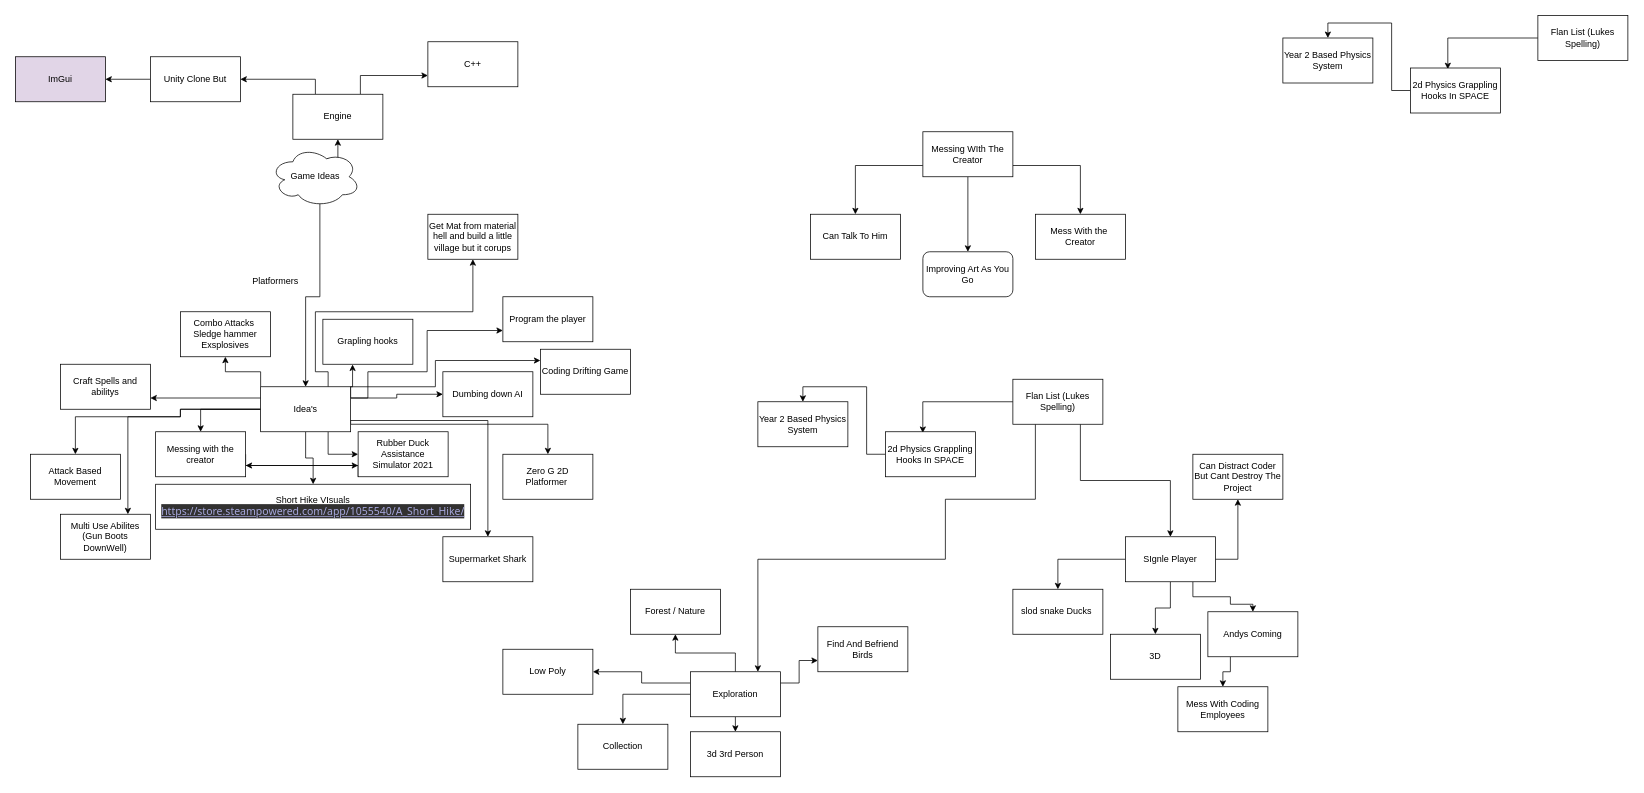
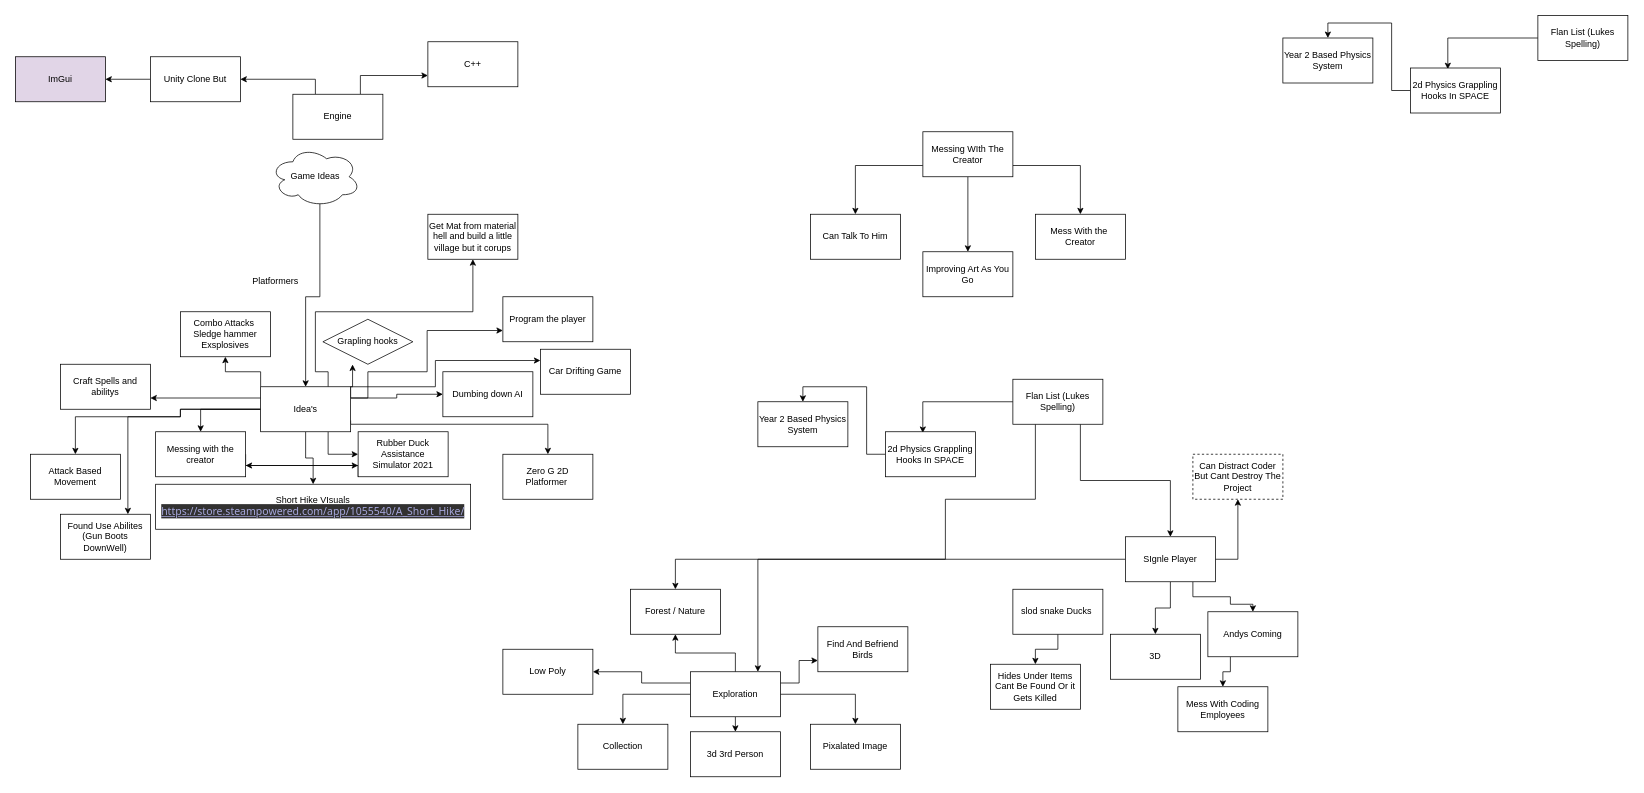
edge "Game Ideas" -> "Engine": removed
node "Improving Art As You Go": shape rounded rectangle -> rectangle
node "Grapling hooks": shape rectangle -> diamond
node "Coding Drifting Game": label "Coding Drifting Game" -> "Car Drifting Game"
edge "Idea's" -> "Supermarket Shark": removed
node "Can Distract Coder But Cant Destroy The Project": style solid -> dashed
node "Multi Use Abilites (Gun Boots DownWell)": label "Multi Use Abilites (Gun Boots DownWell)" -> "Found Use Abilites (Gun Boots DownWell)"
node "Supermarket Shark": removed
edge "SIgnle Player" -> "slod snake Ducks": now "SIgnle Player" -> "Forest / Nature"
edge "slod snake Ducks" -> "Hides Under Items Cant Be Found Or it Gets Killed": added
node "Hides Under Items Cant Be Found Or it Gets Killed": added
edge "Exploration" -> "Pixalated Image": added
node "Pixalated Image": added
